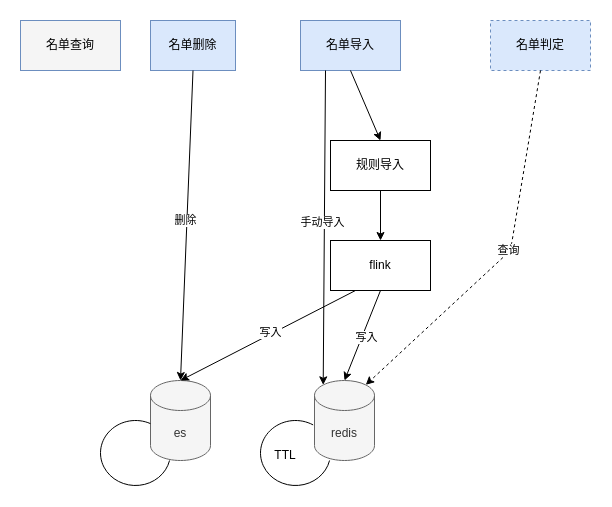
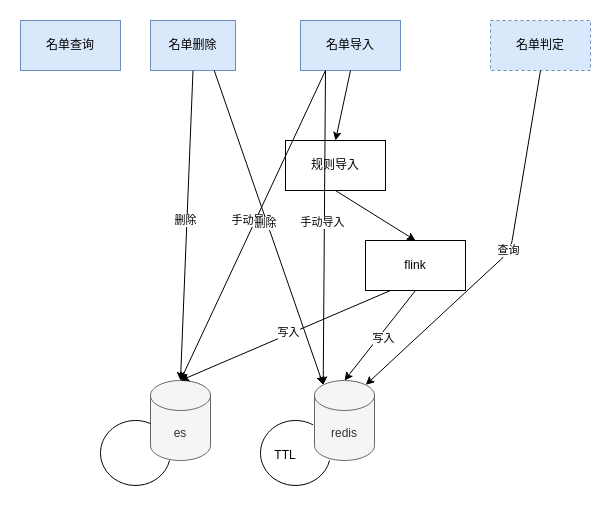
node "名单查询": fillcolor #f5f5f5 -> #dae8fc
node "规则导入": moved (381, 166) -> (336, 166)
edge "名单导入" -> "es": added, label "手动导入"
edge "名单删除" -> "redis": added, label "删除"
node "flink": moved (381, 266) -> (416, 266)
edge "名单判定" -> "redis": style dashed -> solid
